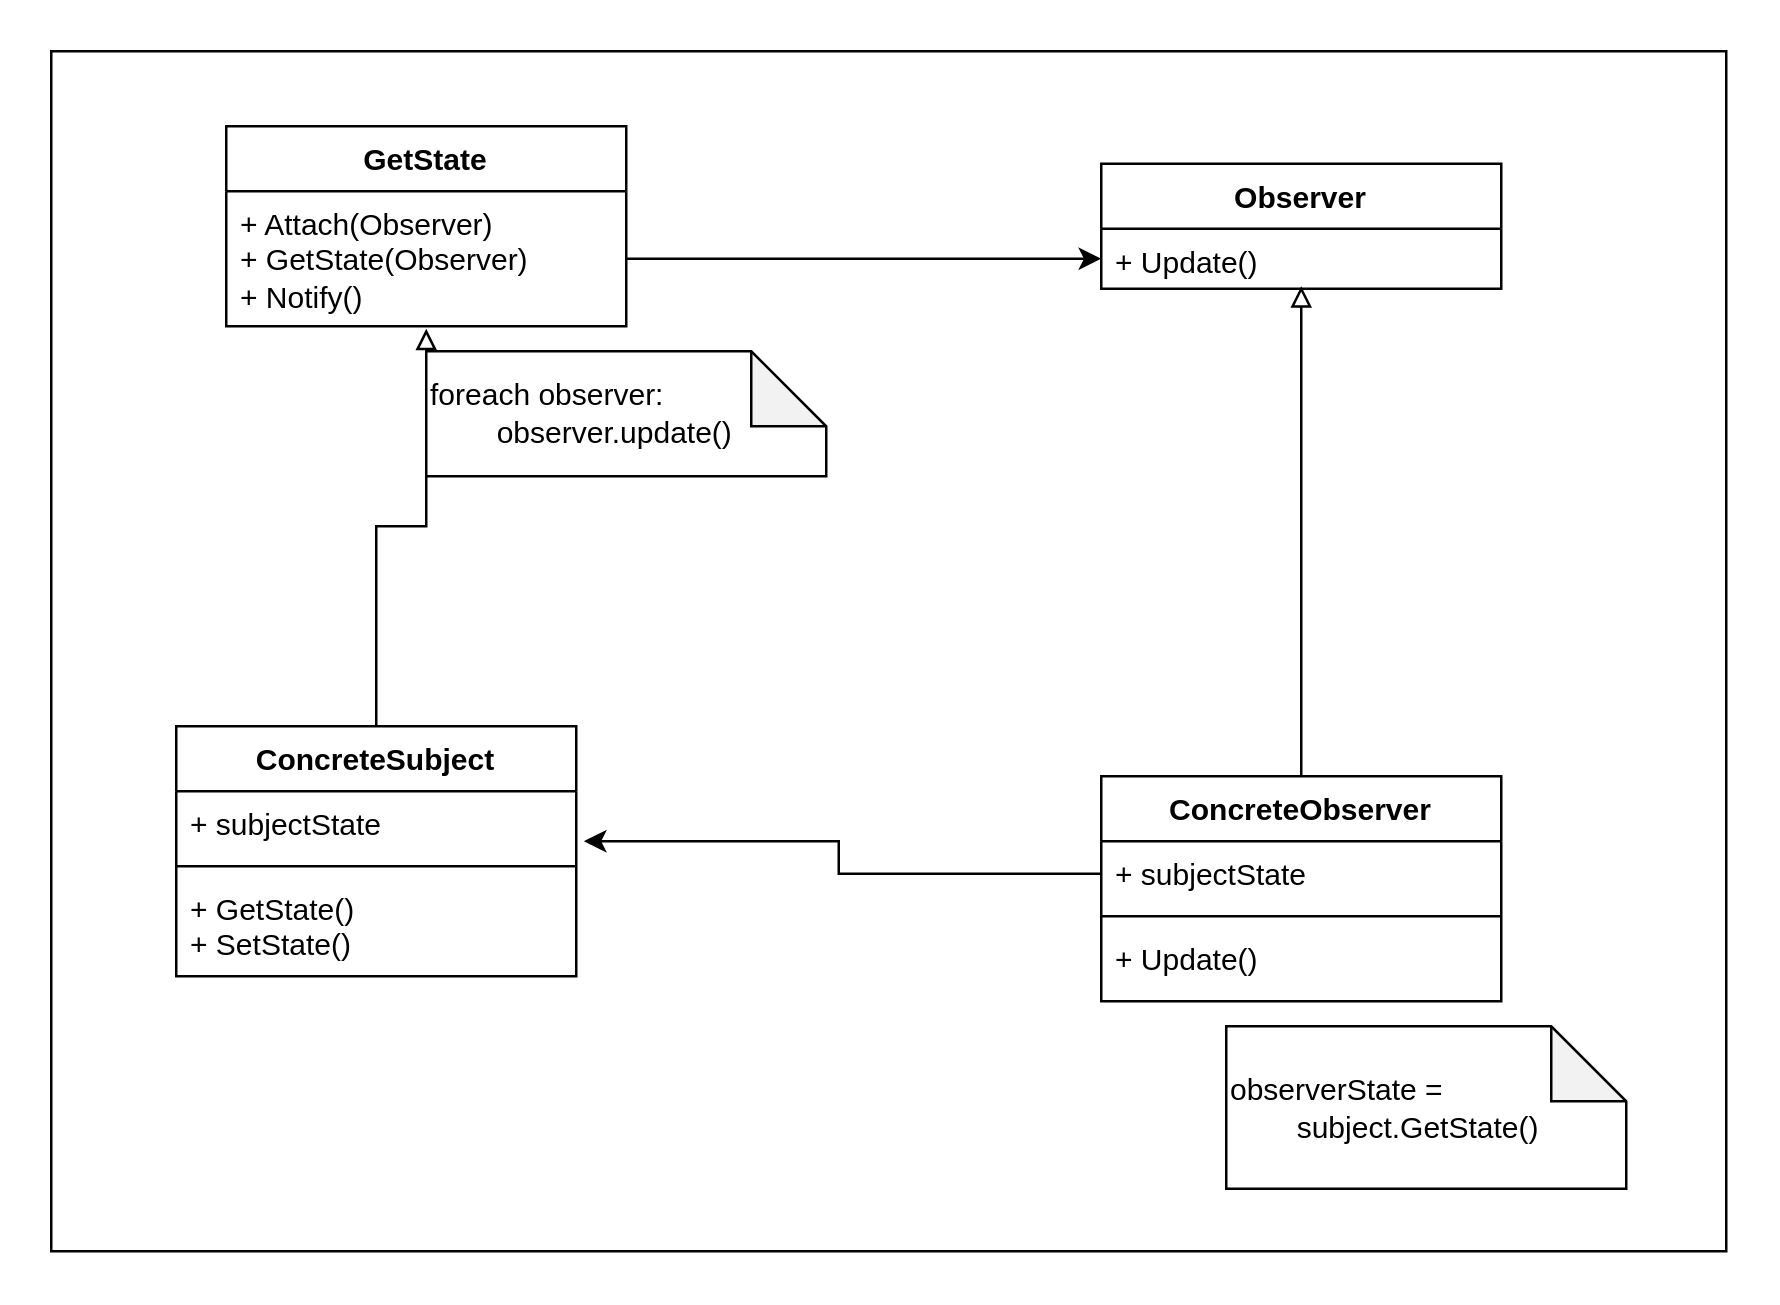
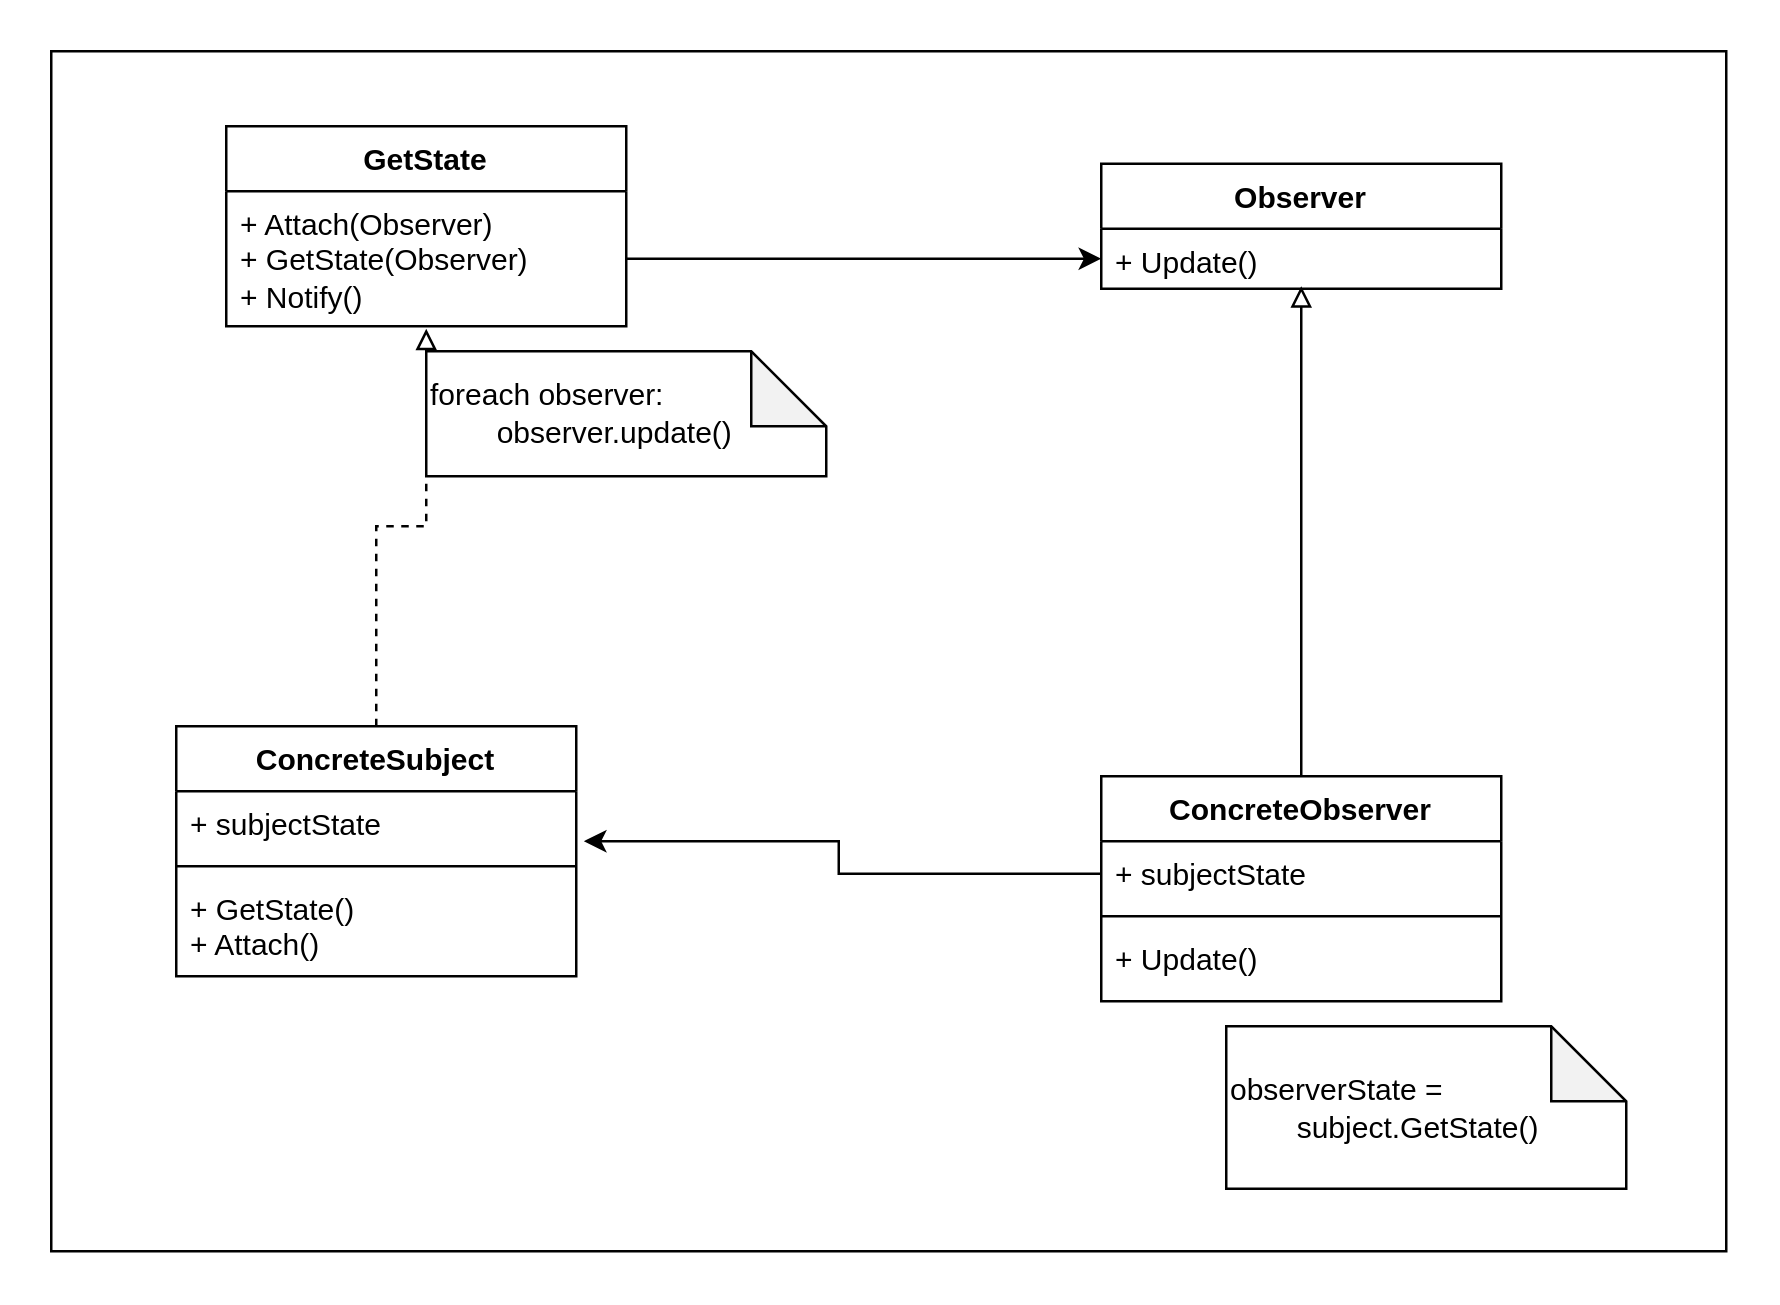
edge "ConcreteSubject" -> "+ Attach(Observer) + GetState(Observer) + Notify()": style solid -> dashed
node "+ GetState() + SetState()": label "+ GetState() + SetState()" -> "+ GetState() + Attach()"
